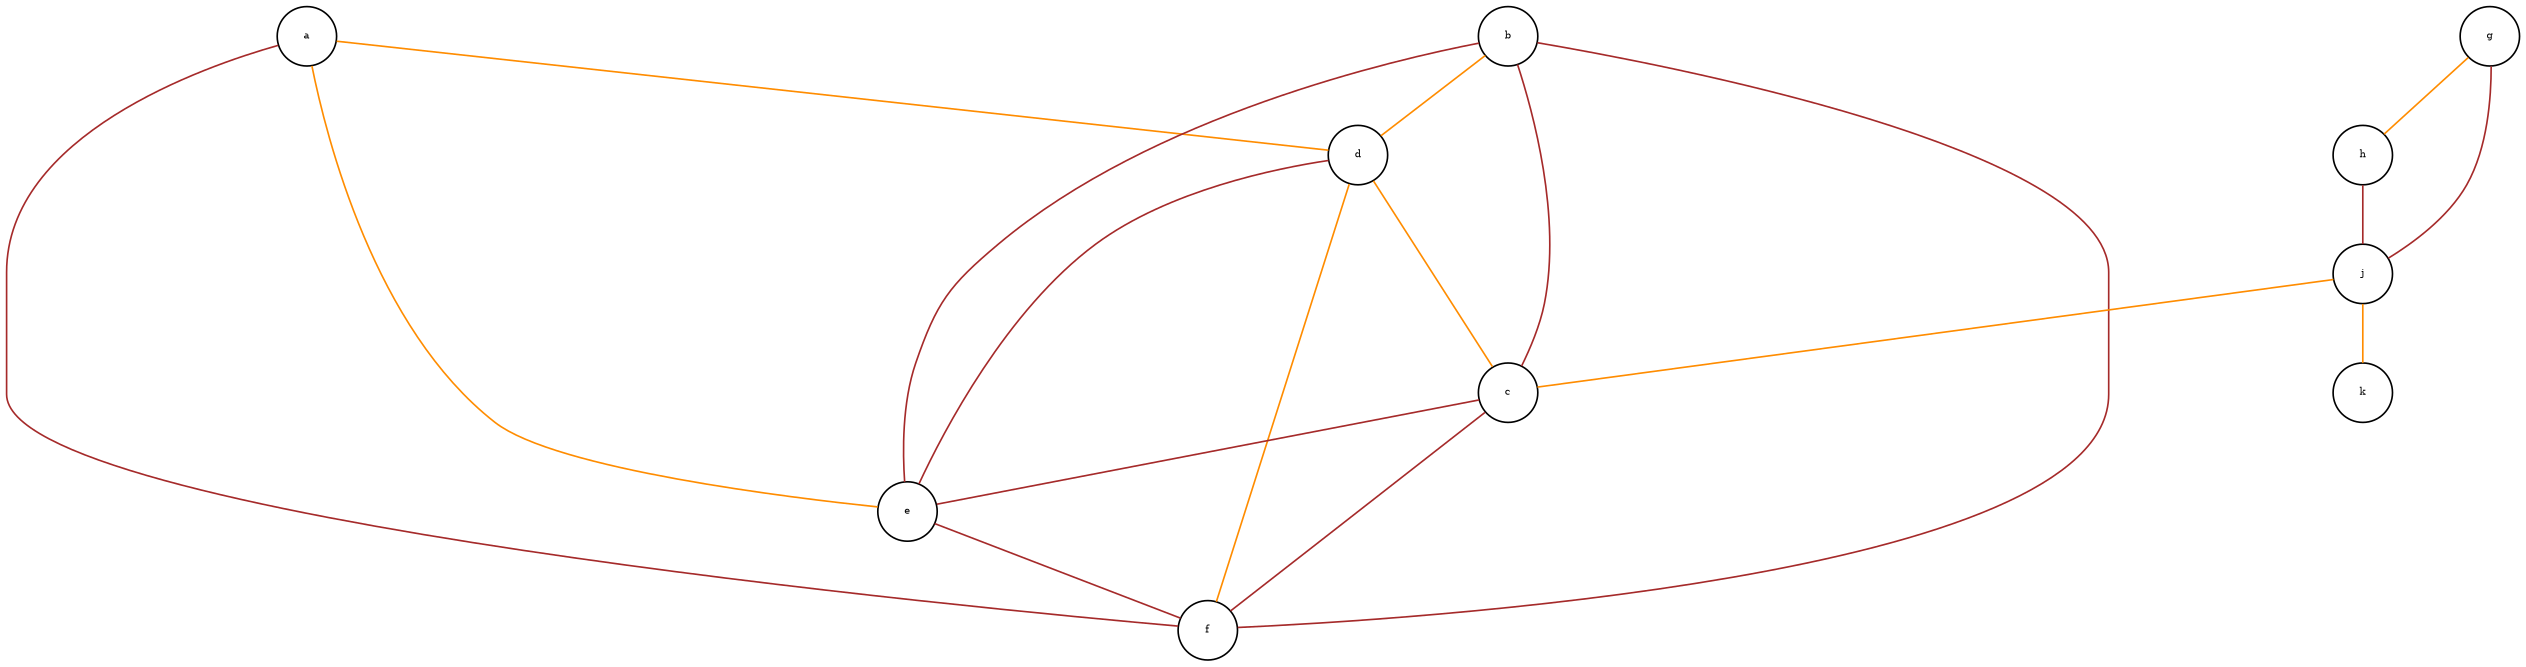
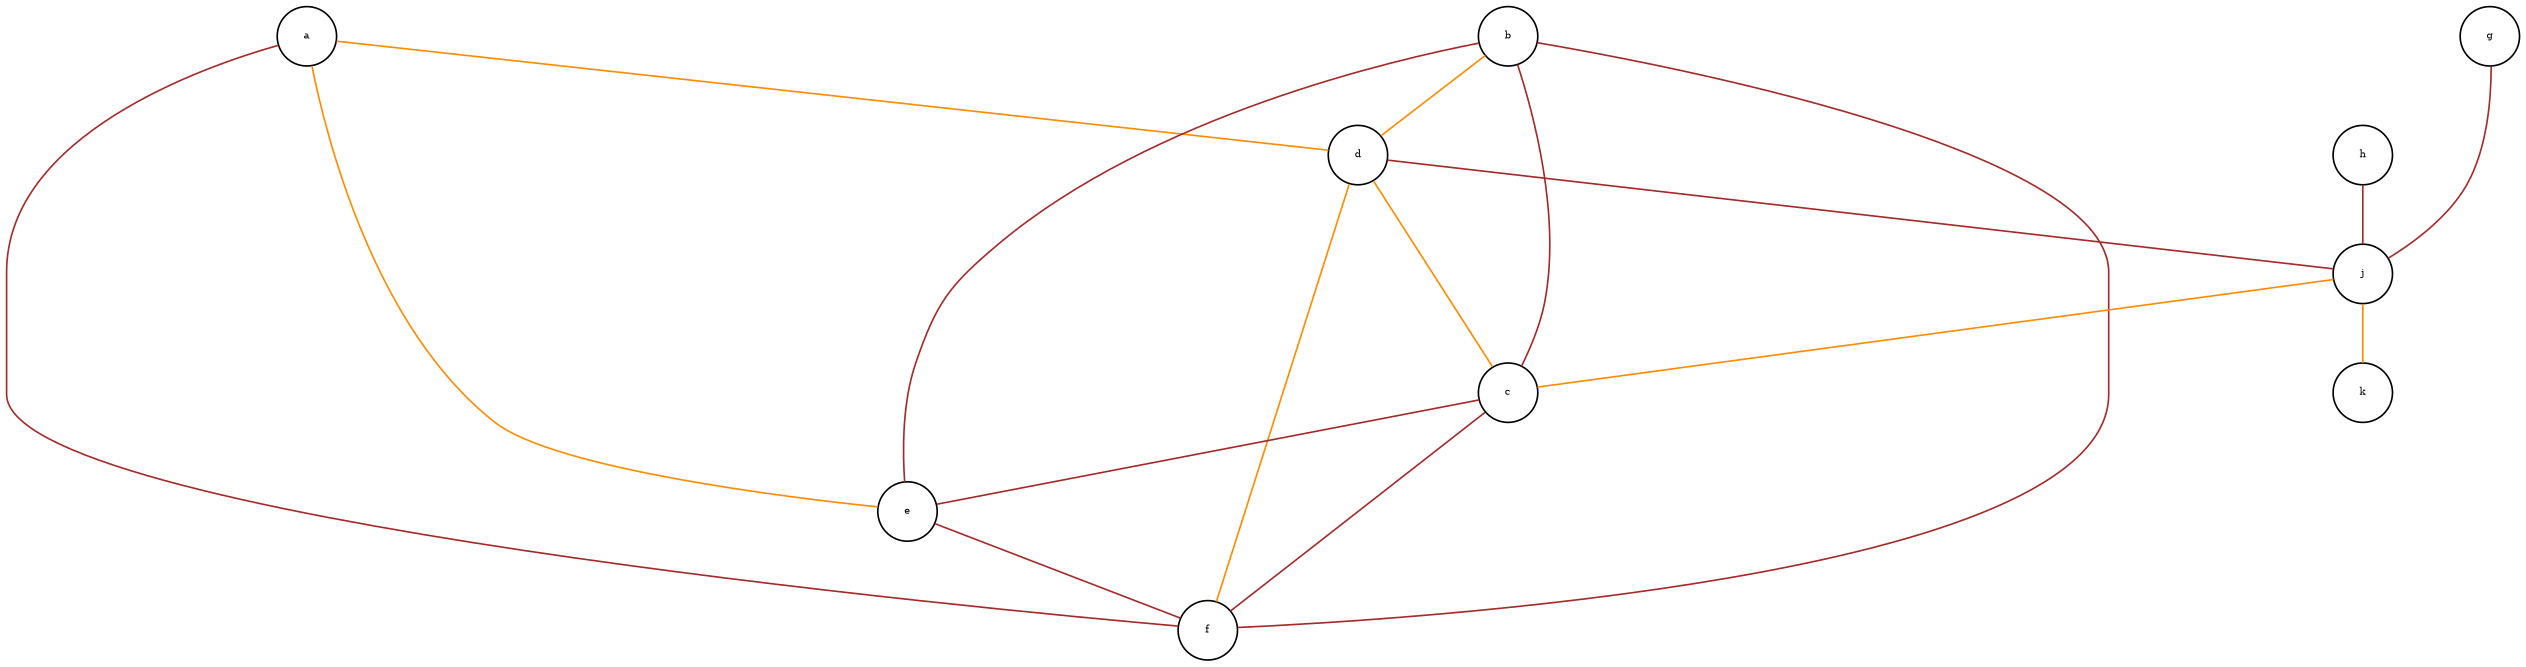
edge "g" -- "h": removed
edge "d" -- "e": now "d" -- "j"
